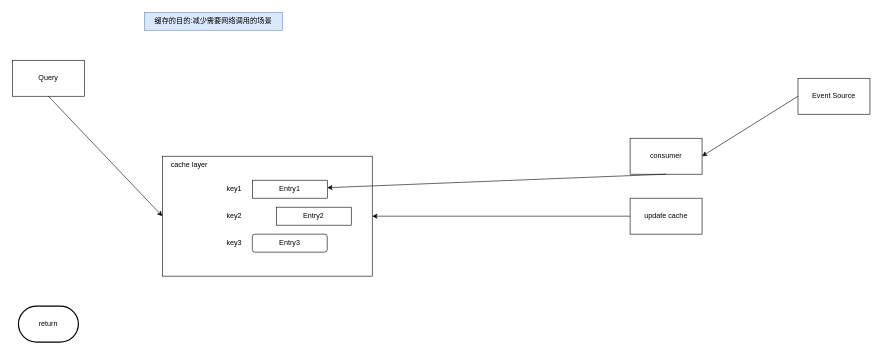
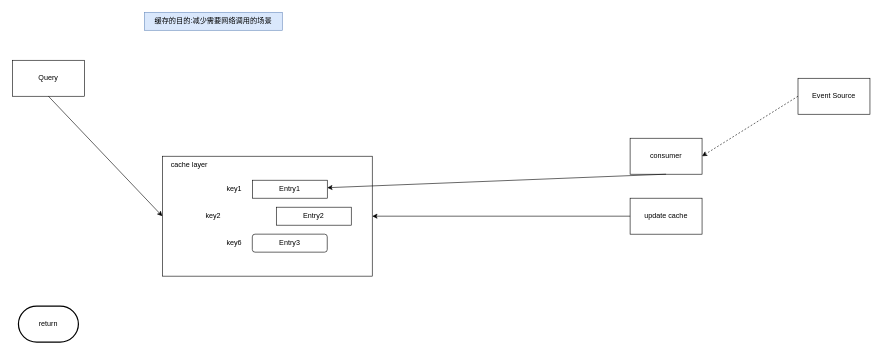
edge "Event Source" -> "consumer": style solid -> dashed
node "key2": moved (234, 216) -> (213, 216)
node "key3": label "key3" -> "key6"
